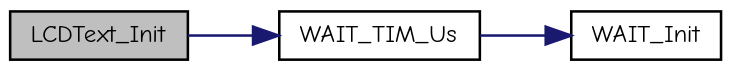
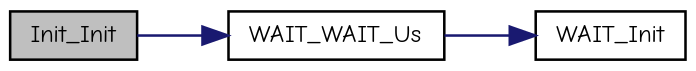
node "LCDText_Init": label "LCDText_Init" -> "Init_Init"
node "WAIT_TIM_Us": label "WAIT_TIM_Us" -> "WAIT_WAIT_Us"
